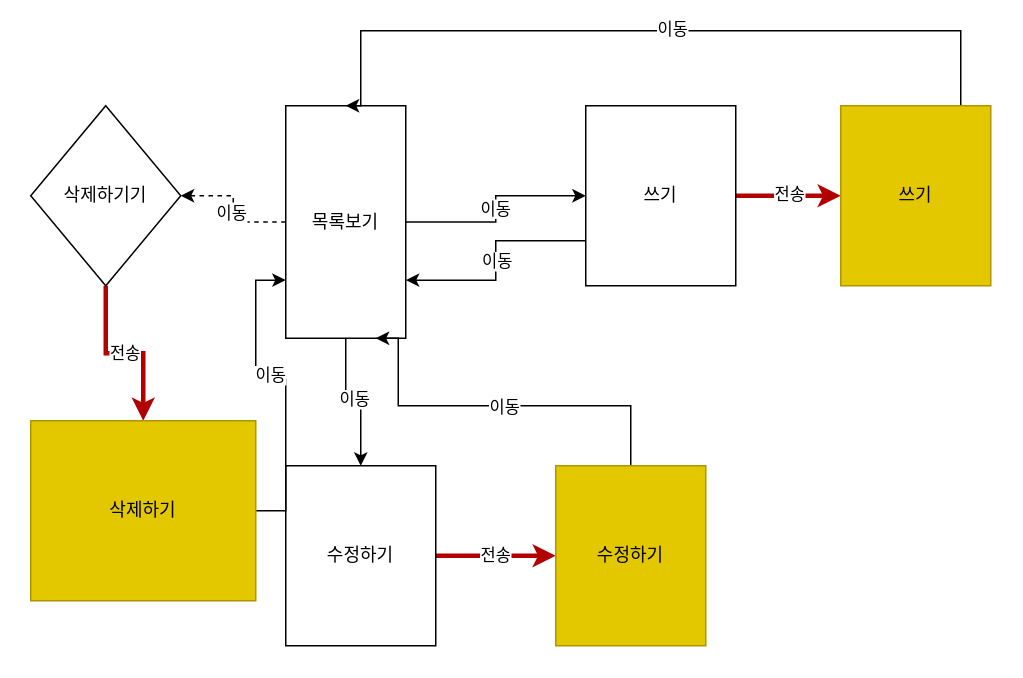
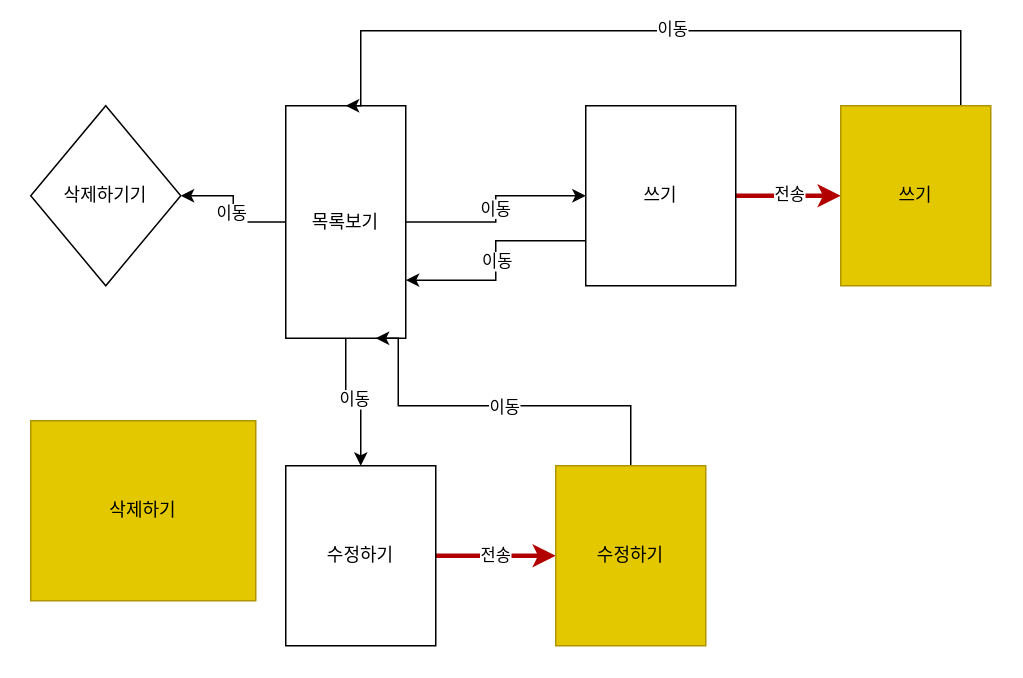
edge "목록보기" -> "삭제하기기": style dashed -> solid
edge "삭제하기기" -> "삭제하기": removed, label "전송"
edge "삭제하기" -> "목록보기": removed, label "이동"
